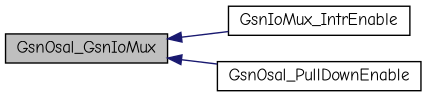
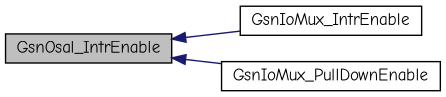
node "GsnOsal_GsnIoMux": label "GsnOsal_GsnIoMux" -> "GsnOsal_IntrEnable"
node "GsnOsal_PullDownEnable": label "GsnOsal_PullDownEnable" -> "GsnIoMux_PullDownEnable"
